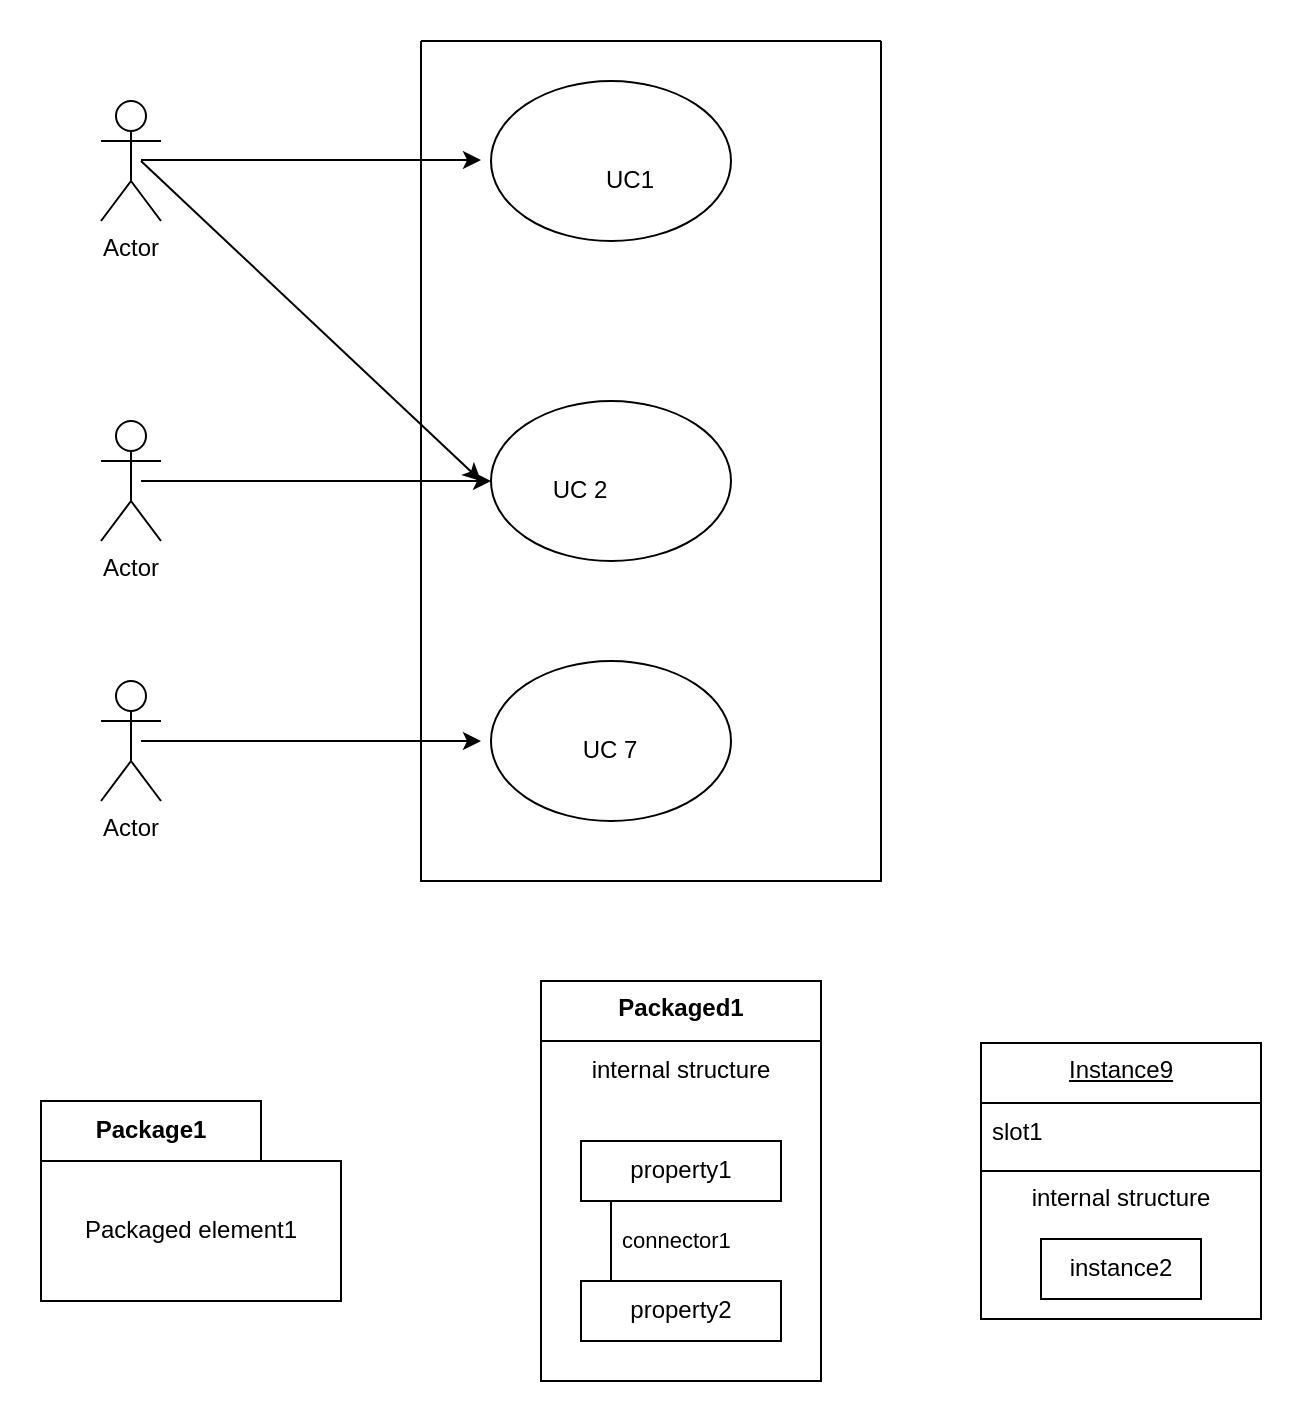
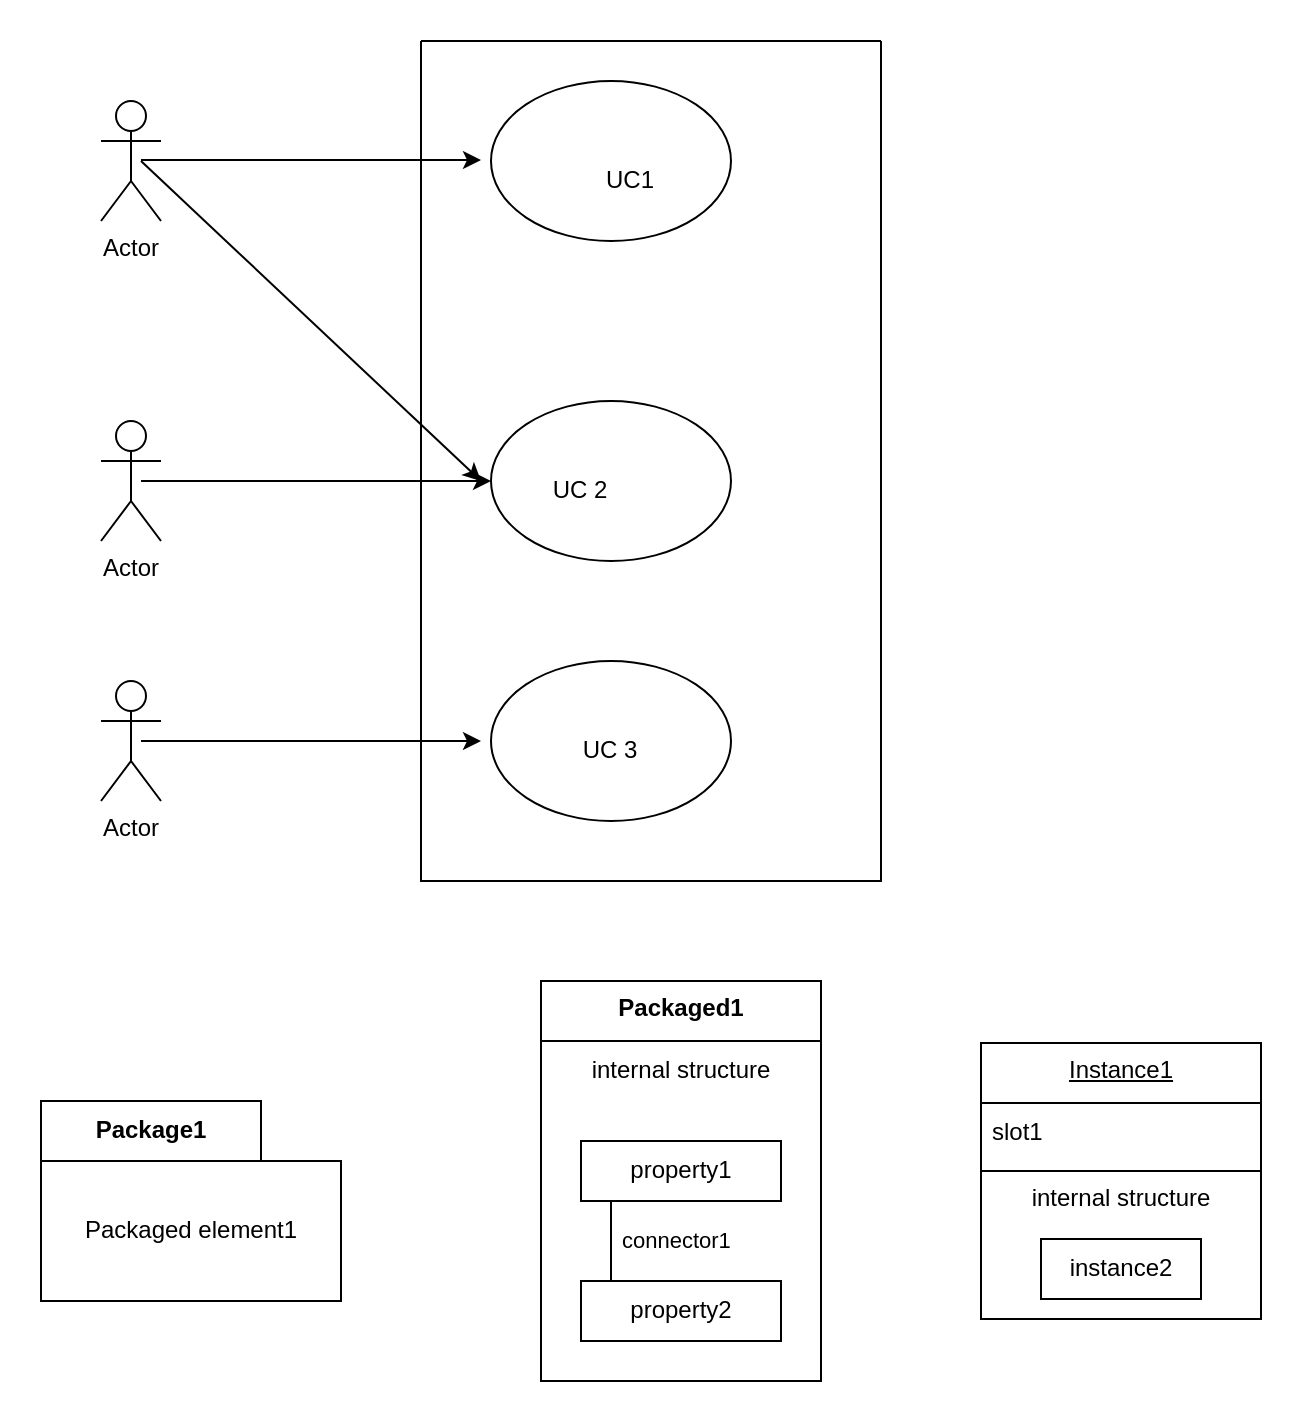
node "UC 7": label "UC 7" -> "UC 3"
node "Instance9": label "Instance9" -> "Instance1"
